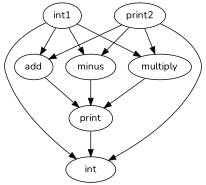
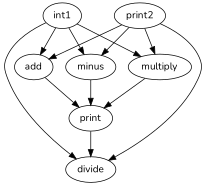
node "int": label "int" -> "divide"
